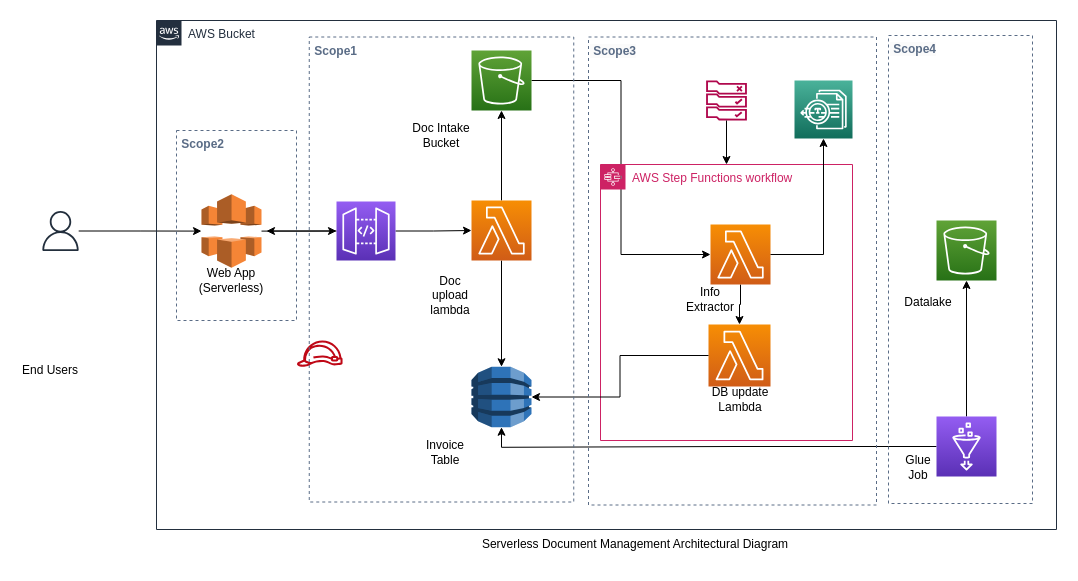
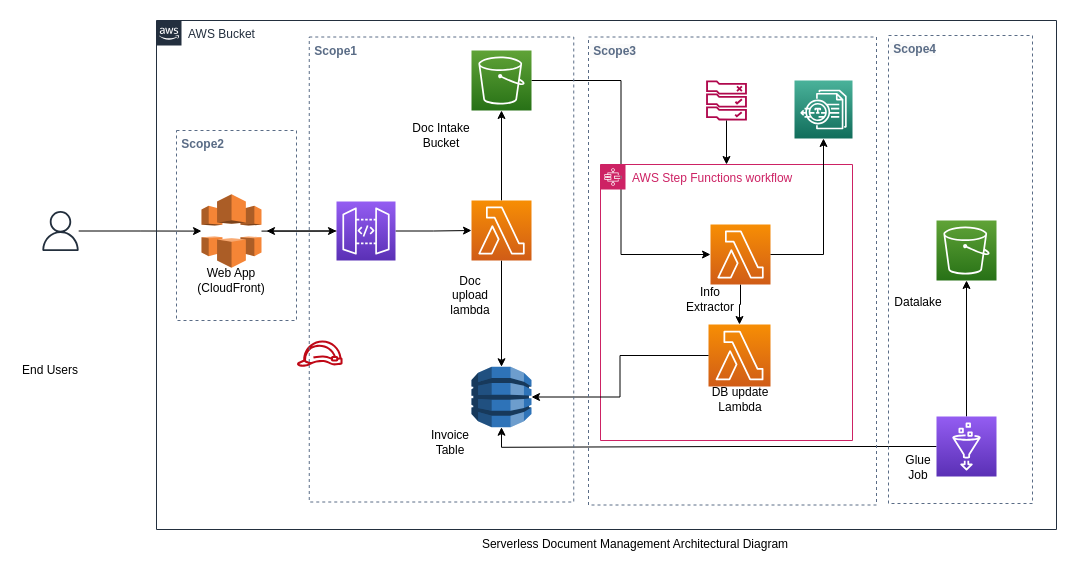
node "Web App (Serverless)": label "Web App (Serverless)" -> "Web App (CloudFront)"
node "Doc upload lambda": moved (451, 296) -> (471, 296)
node "Datalake": moved (929, 303) -> (919, 303)
node "Invoice Table": moved (446, 452) -> (451, 442)
